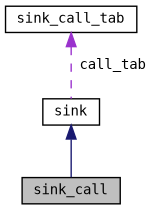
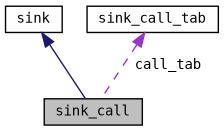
edge "sink" -> "sink_call_tab": now "sink_call" -> "sink_call_tab"
